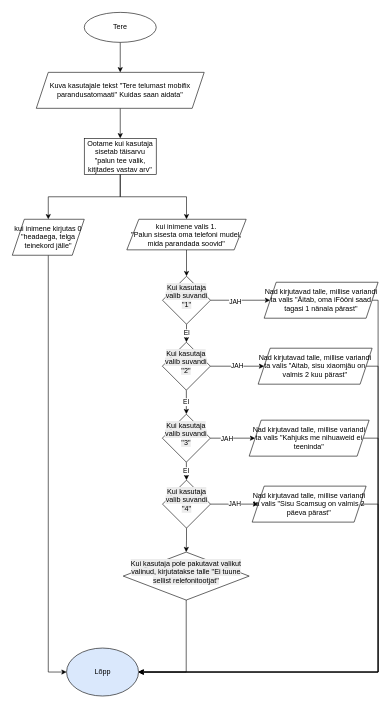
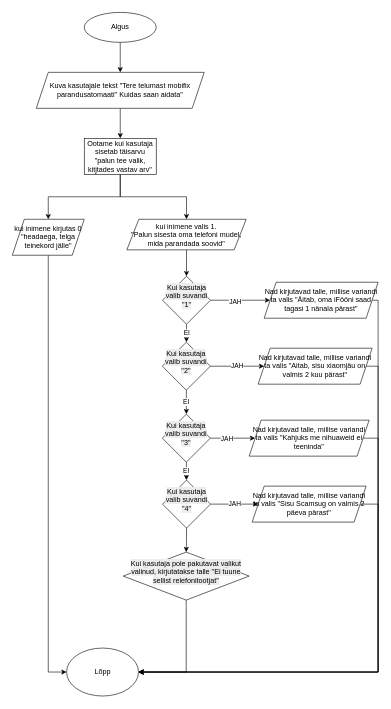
node "Tere": label "Tere" -> "Algus"
node "Lõpp": fillcolor #dae8fc -> #ffffff
